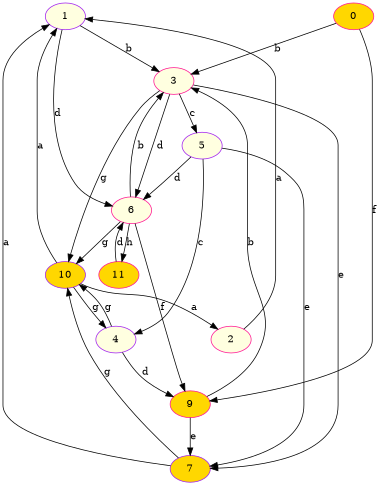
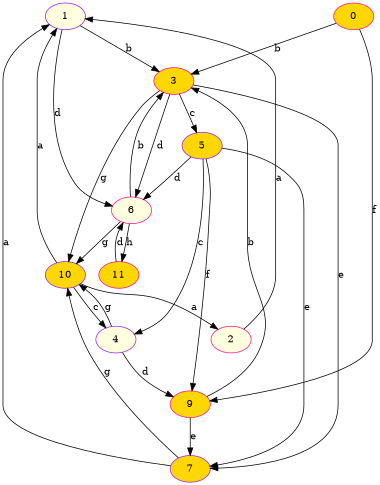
node "3": fillcolor lightyellow -> gold
node "5": fillcolor lightyellow -> gold
edge "6" -> "9": now "5" -> "9"
edge "10" -> "4": label "g" -> "c"
